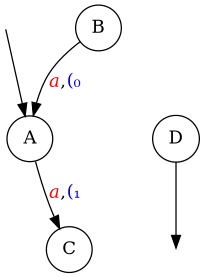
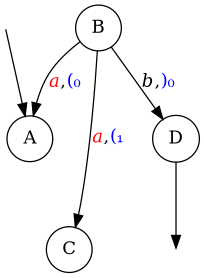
edge "B" -> "D": added, label "b , )₀"
edge "A" -> "C": now "B" -> "C"
